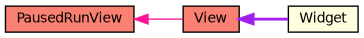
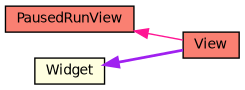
edge "Widget" -> "View": reversed
